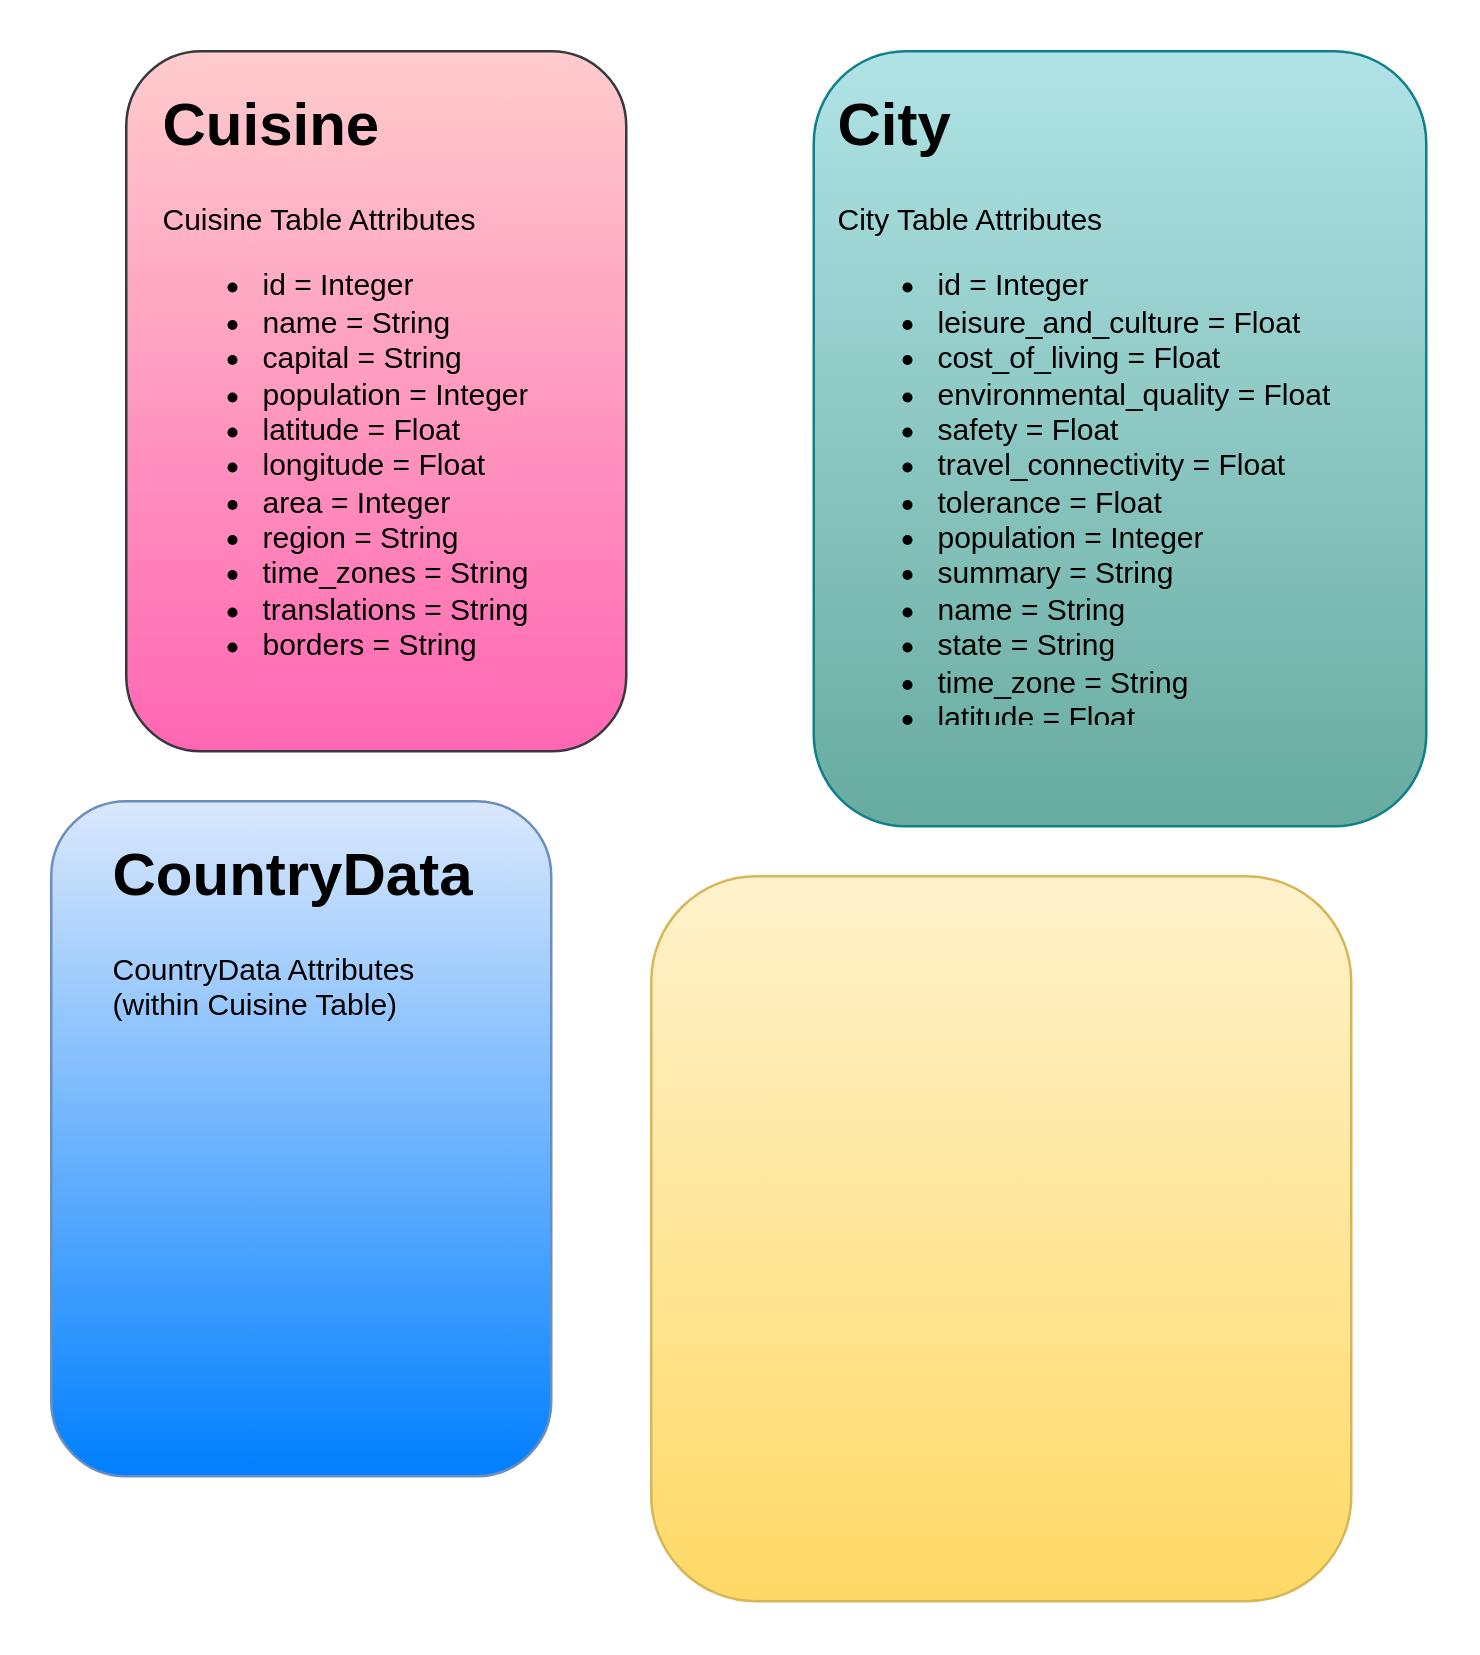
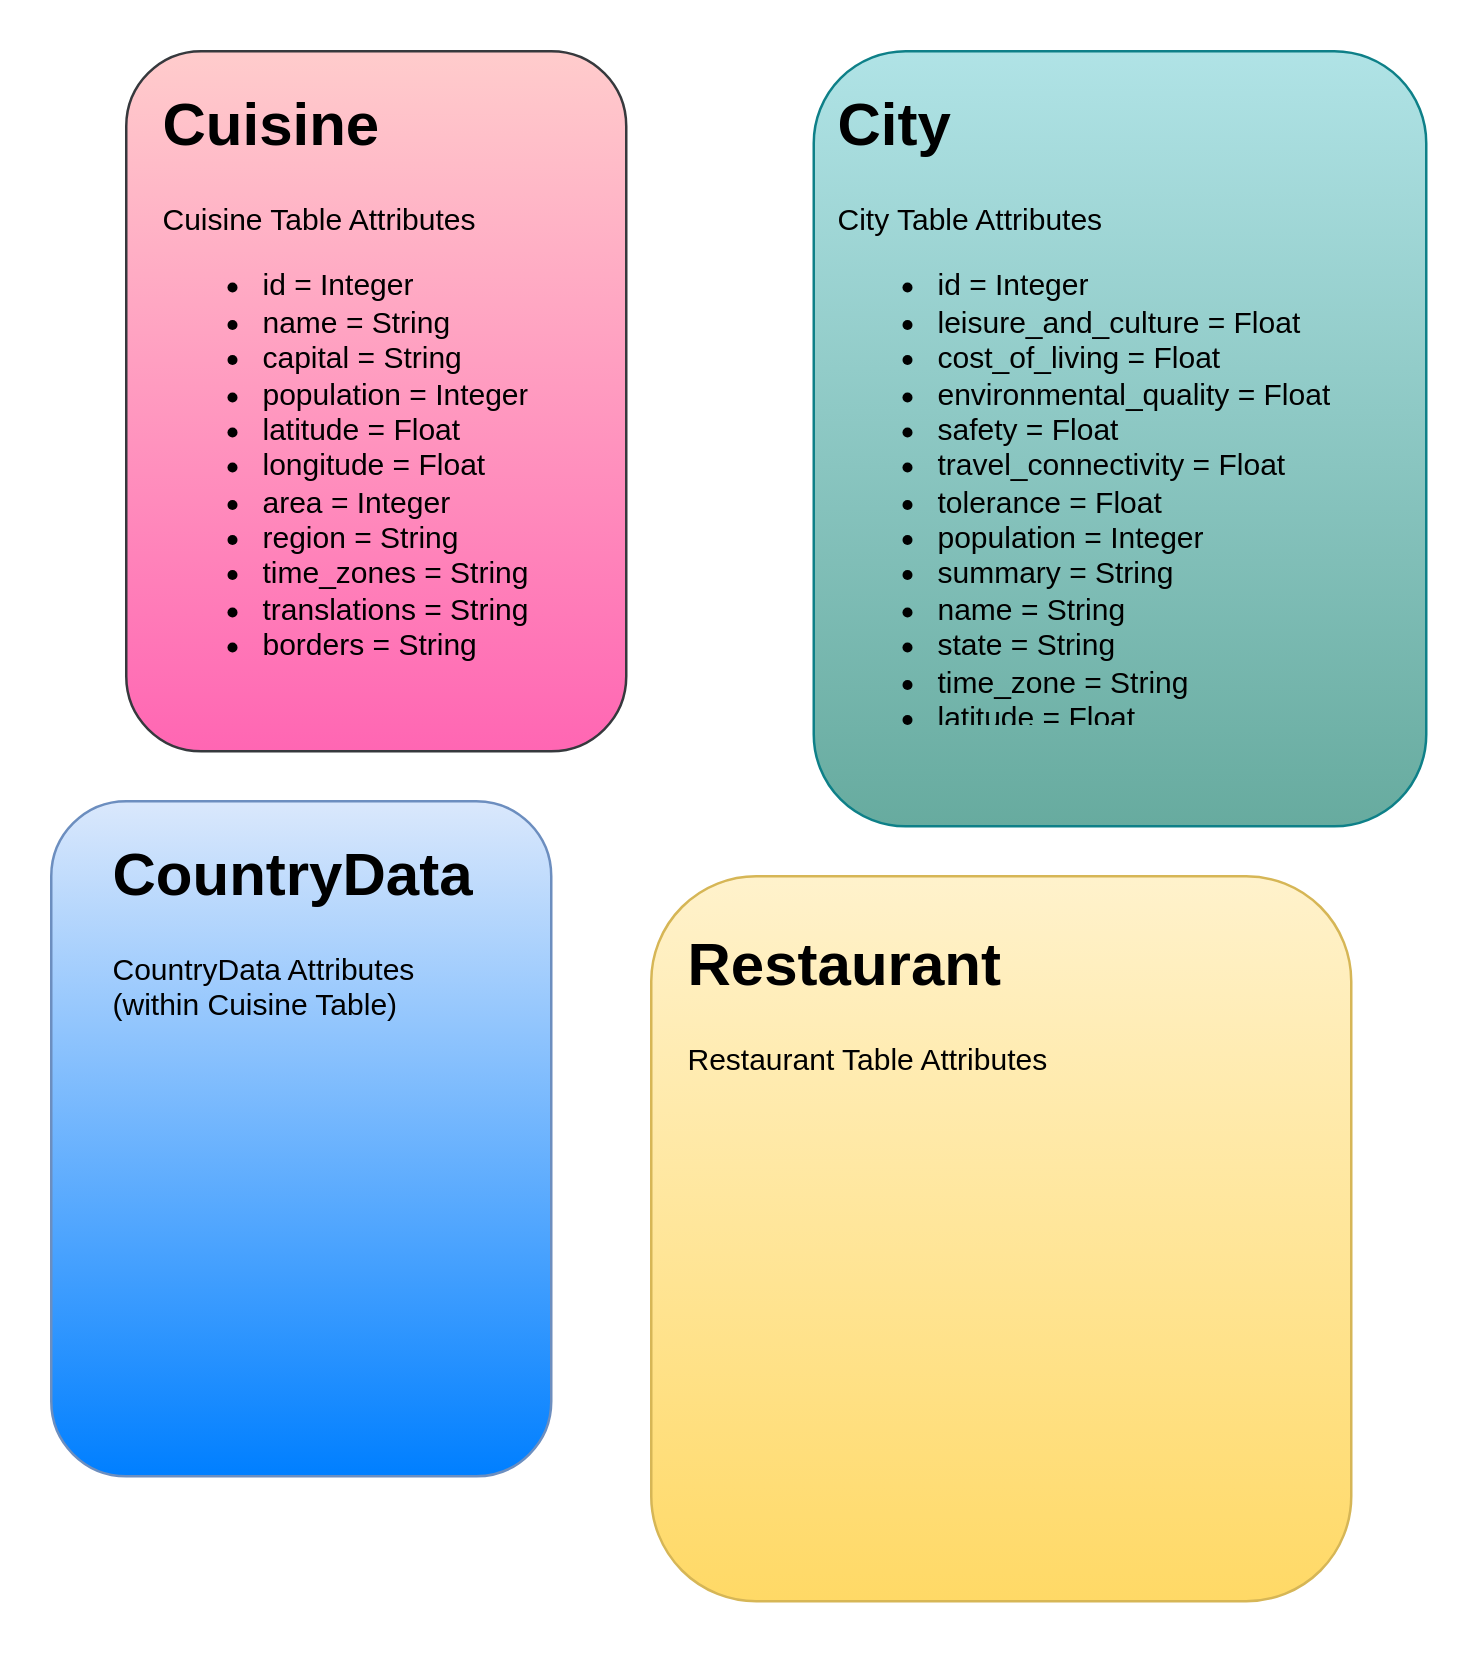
node "Restaurant Restaurant Table Attributes": added
